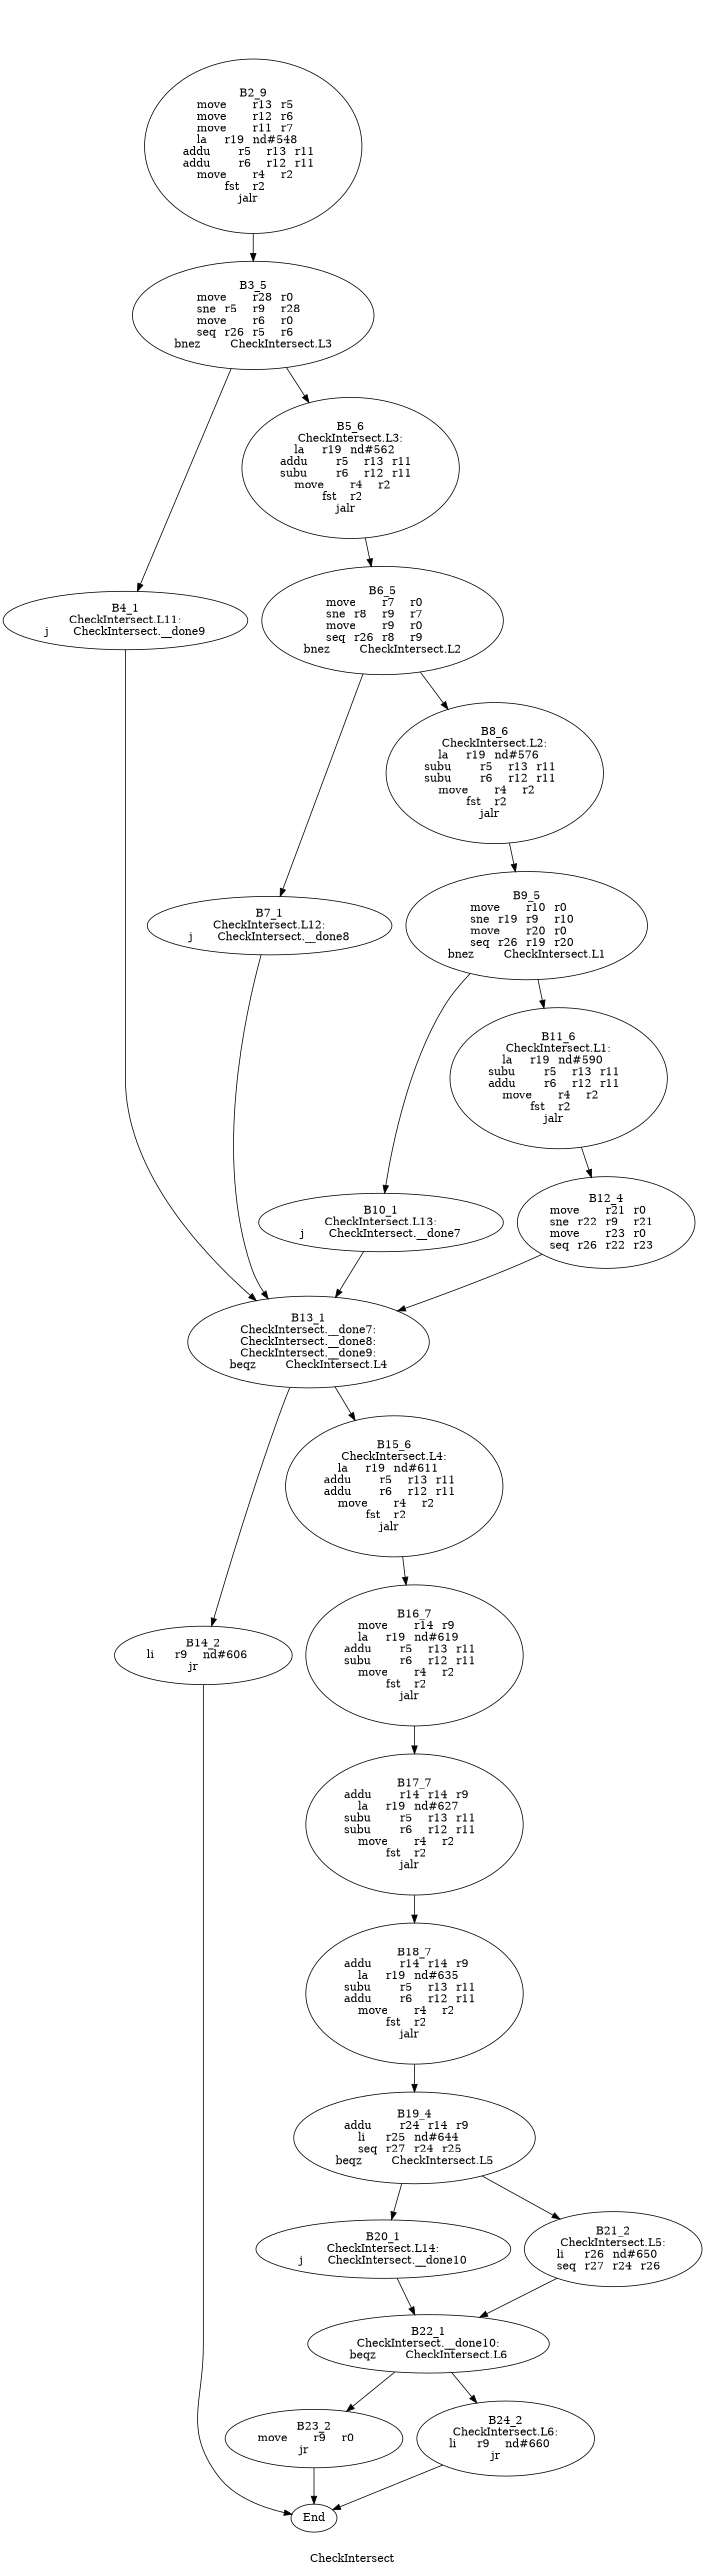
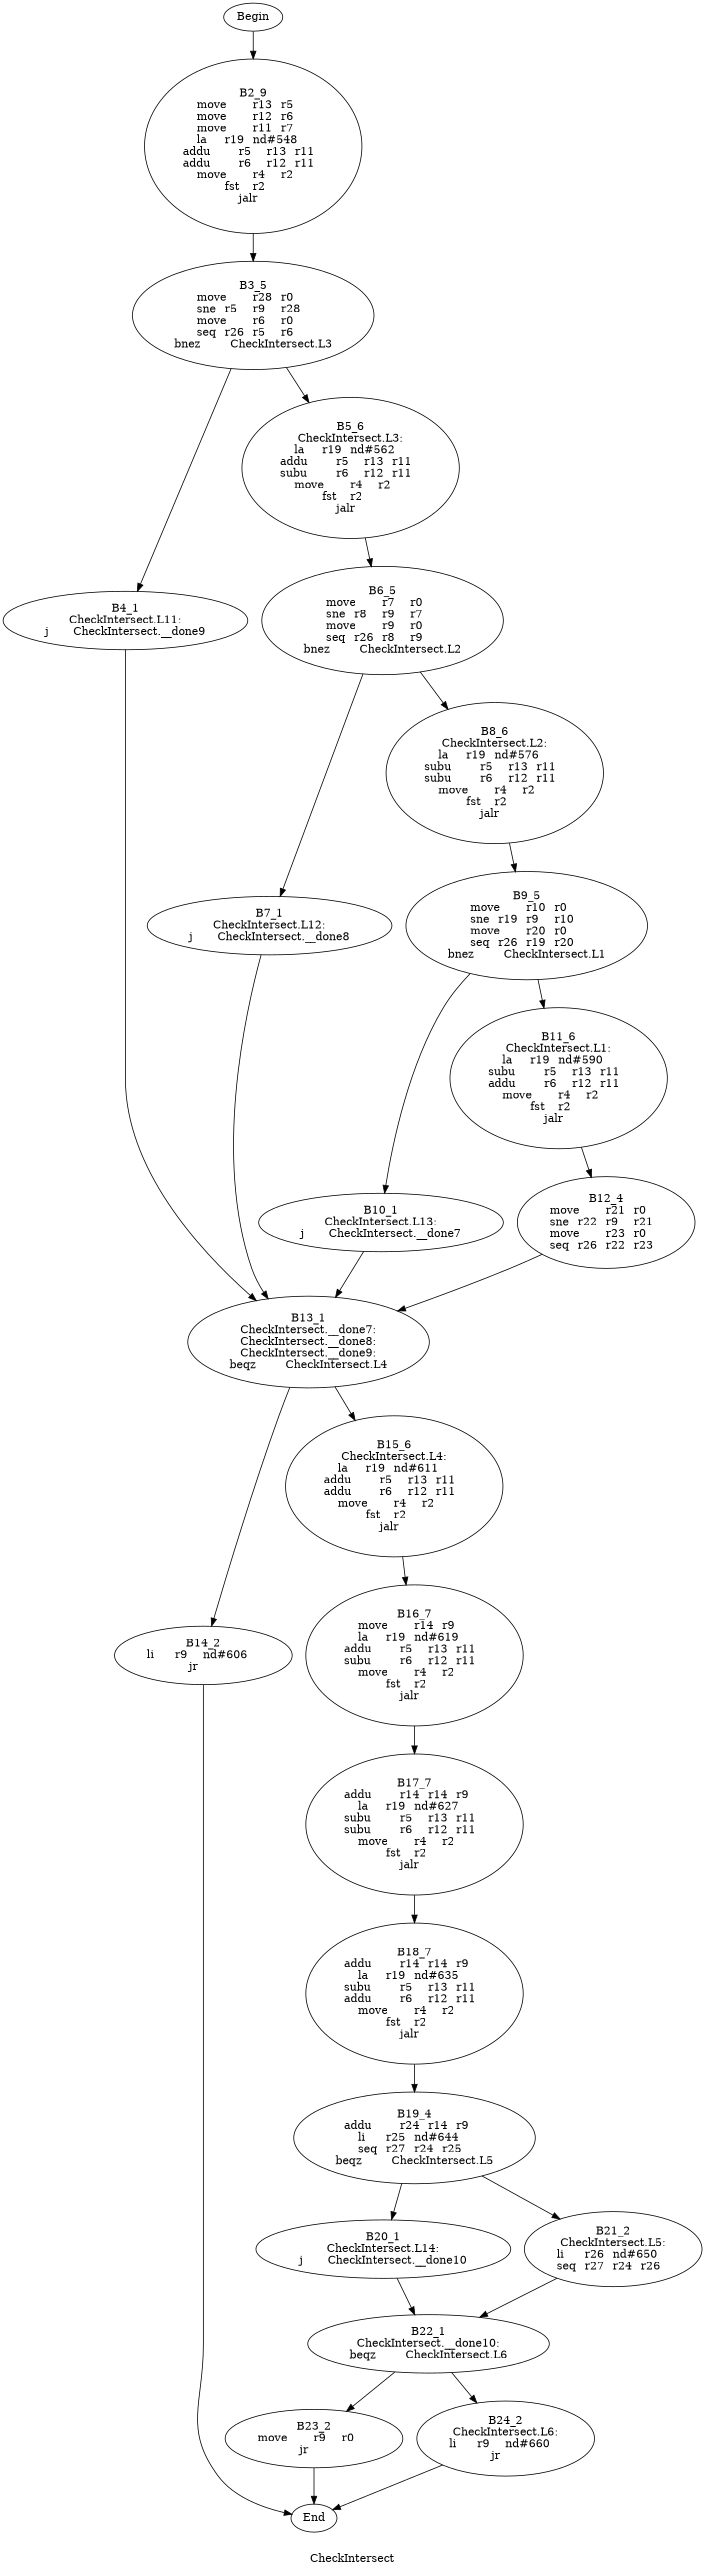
node "Begin": added
